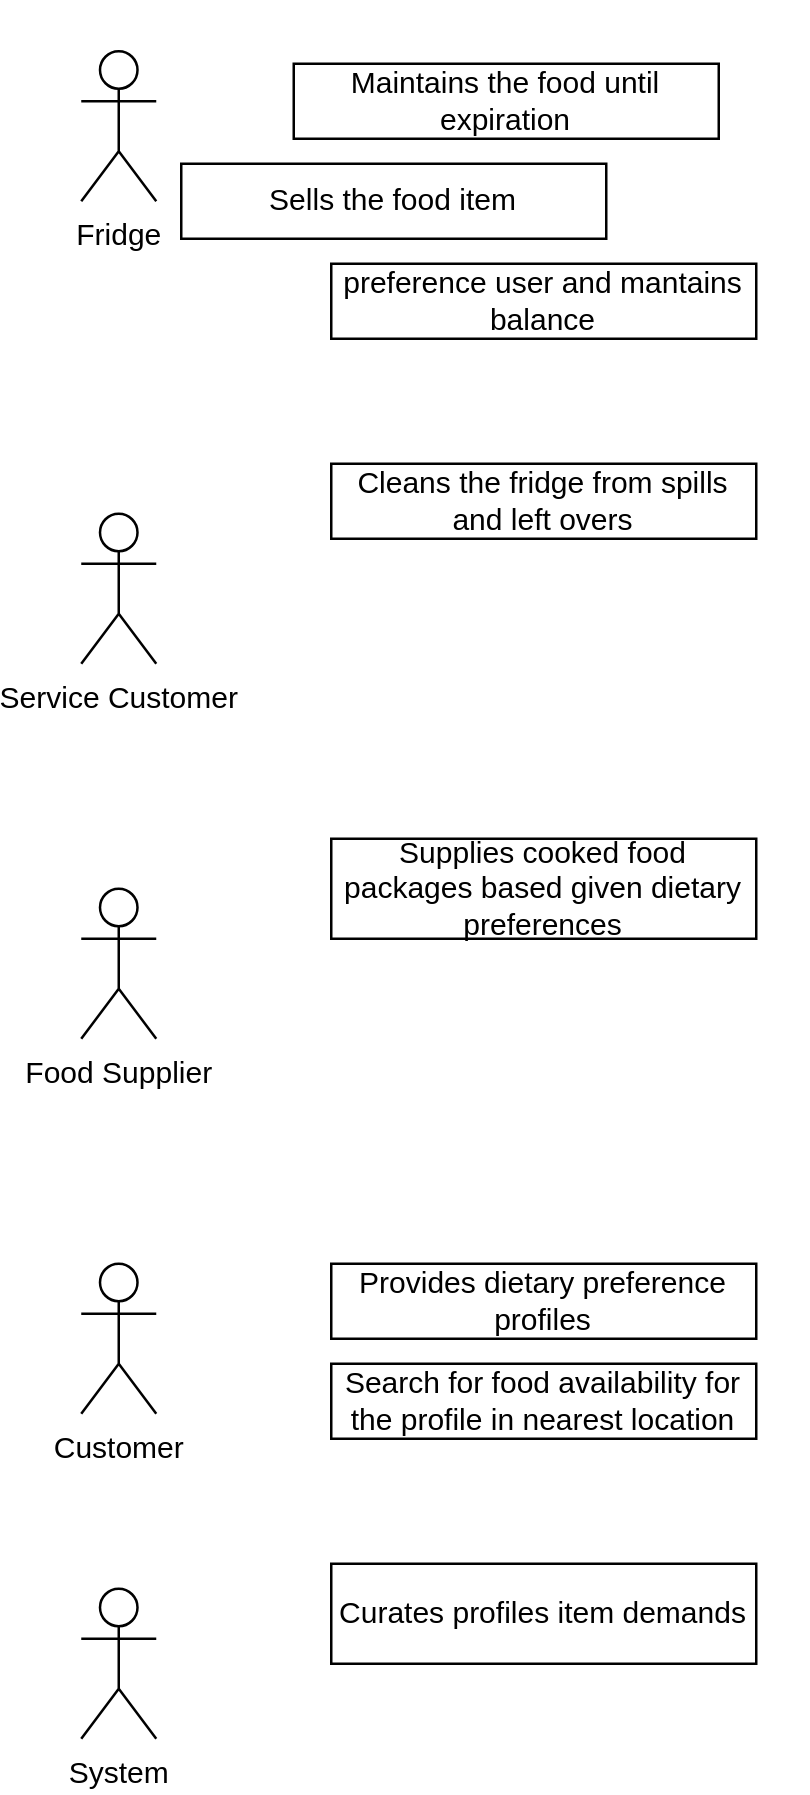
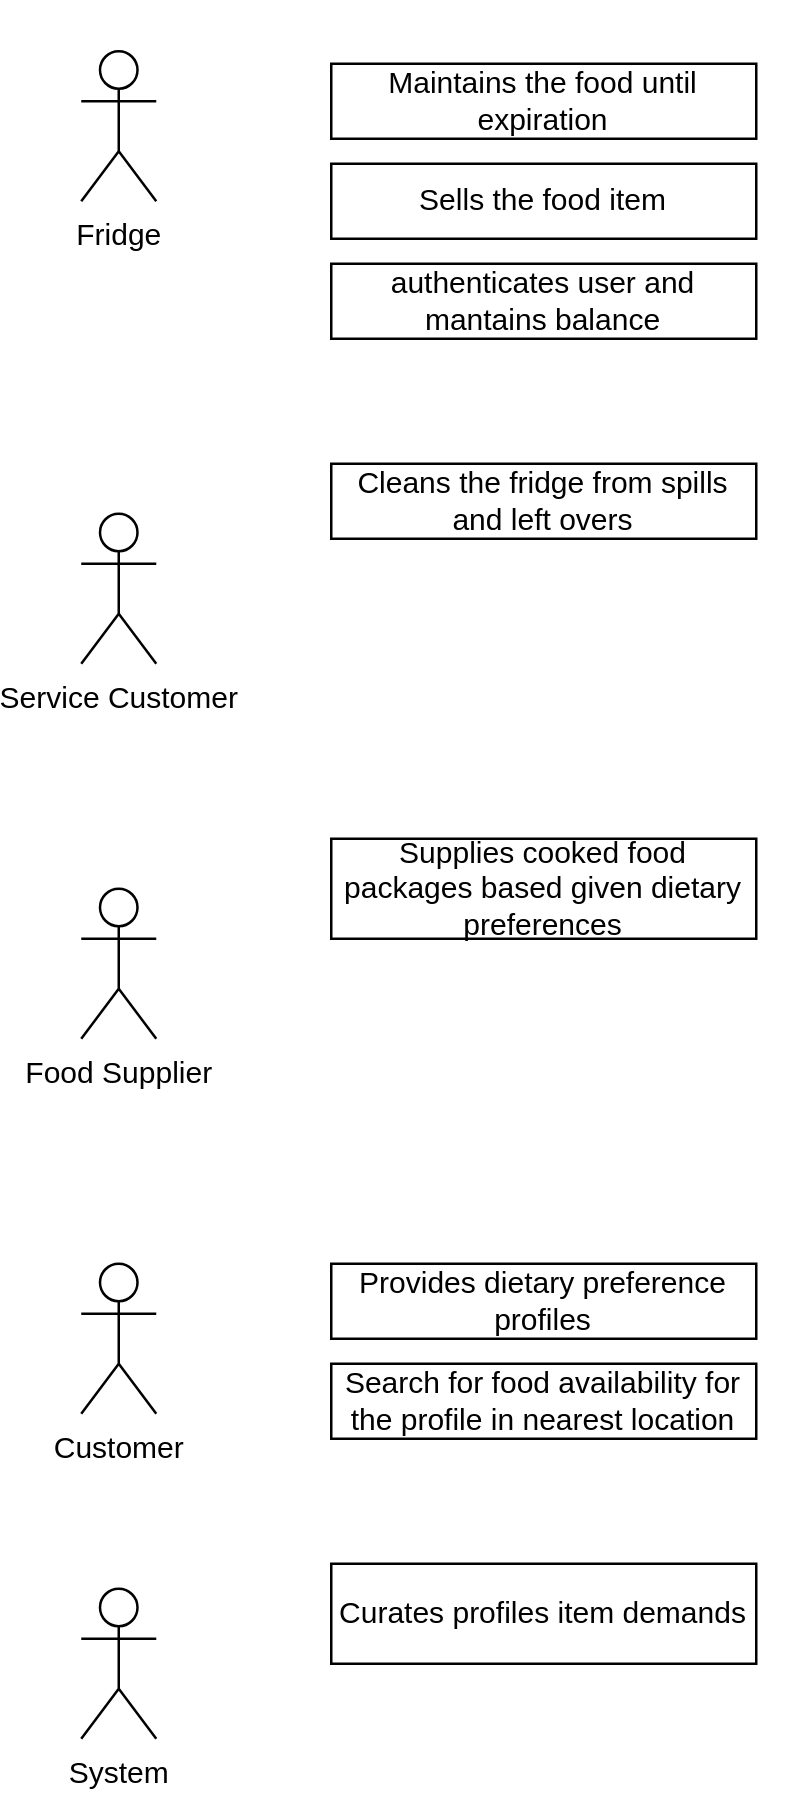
node "Maintains the food until expiration": moved (506, 101) -> (544, 101)
node "Sells the food item": moved (394, 201) -> (544, 201)
node "preference user and mantains balance": label "preference user and mantains balance" -> "authenticates user and mantains balance"
